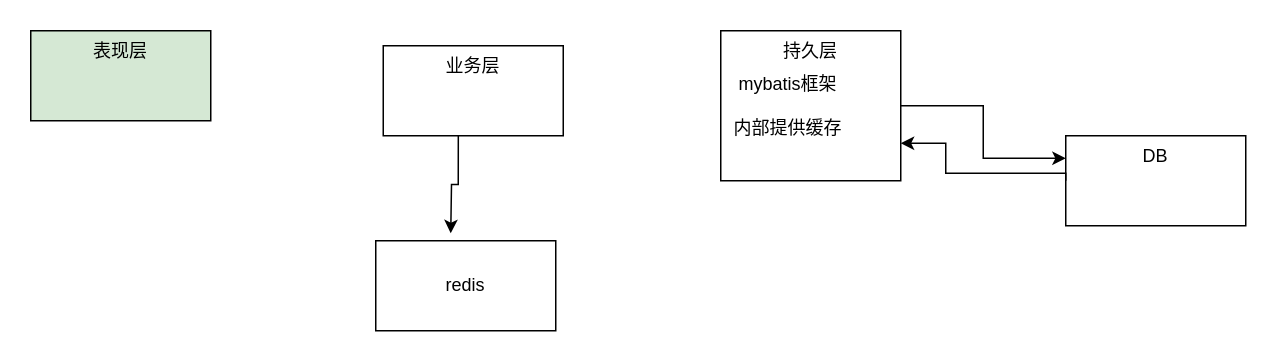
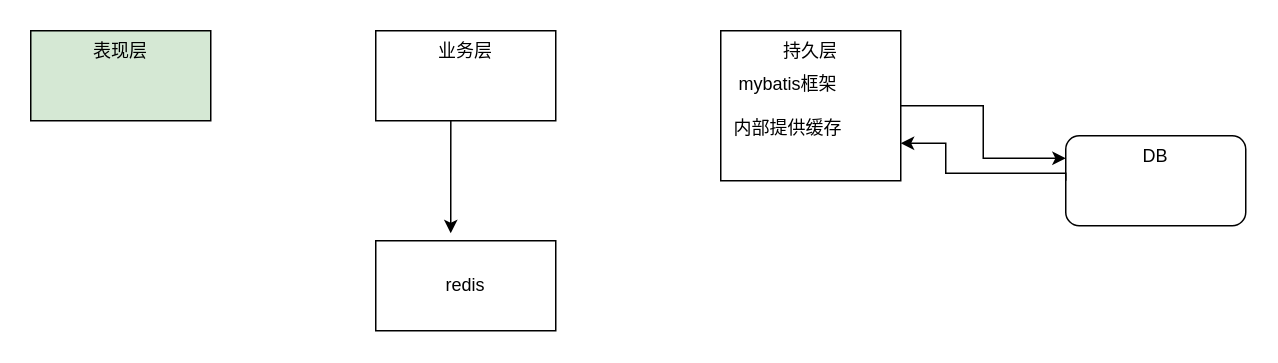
node "业务层": moved (473, 91) -> (466, 76)
node "DB": shape rectangle -> rounded rectangle
